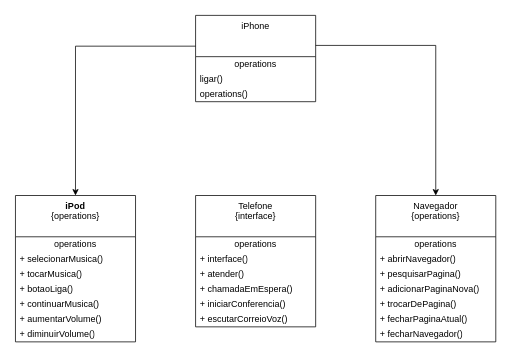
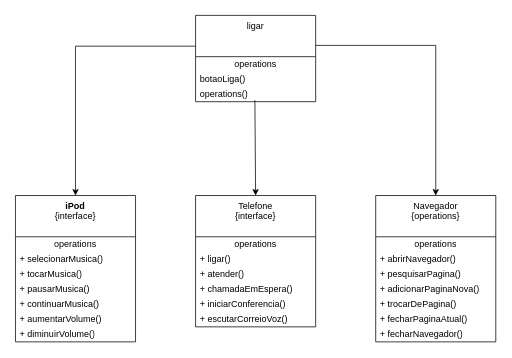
node "iPhone": label "iPhone" -> "ligar"
node "ligar()": label "ligar()" -> "botaoLiga()"
edge "operations()" -> "Telefone {interface}": added
node "iPod {operations}": label "iPod {operations}" -> "iPod {interface}"
node "+ interface()": label "+ interface()" -> "+ ligar()"
node "+ botaoLiga()": label "+ botaoLiga()" -> "+ pausarMusica()"
